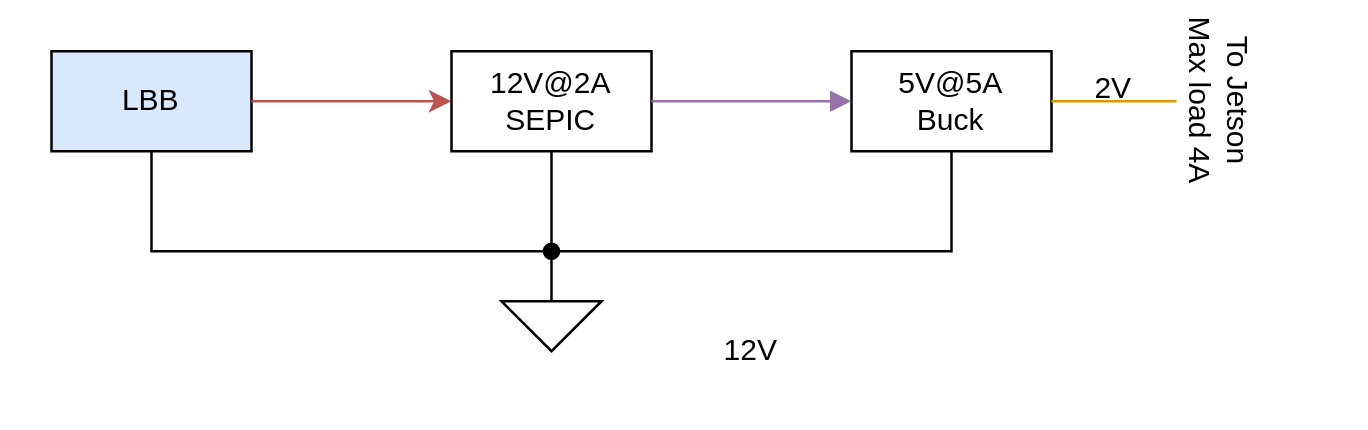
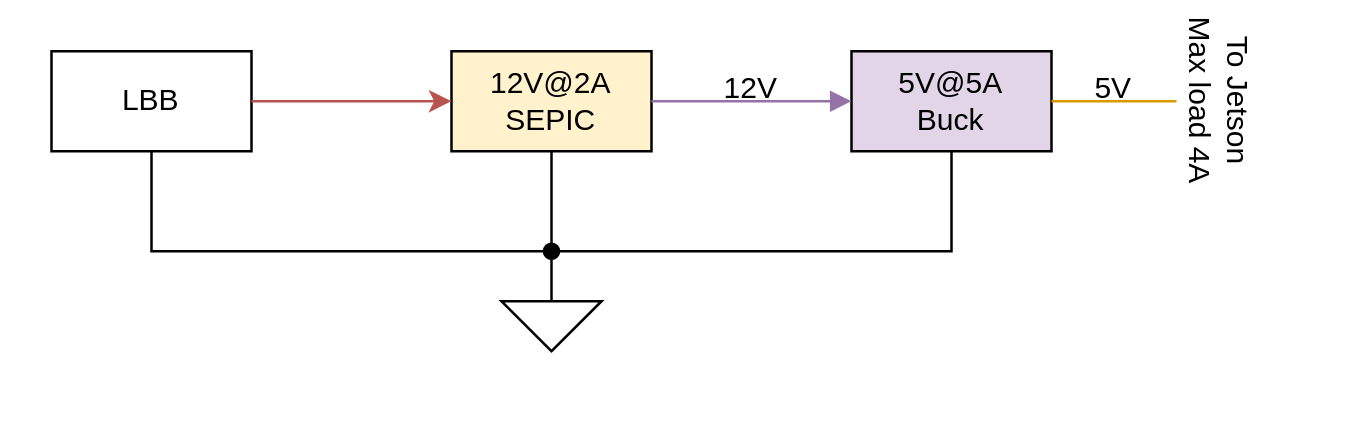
node "2V": label "2V" -> "5V"
node "LBB": fillcolor #dae8fc -> #ffffff
node "12V@2A SEPIC": fillcolor #ffffff -> #fff2cc
node "5V@5A Buck": fillcolor #ffffff -> #e1d5e7
node "12V": moved (751, 351) -> (751, 89)
